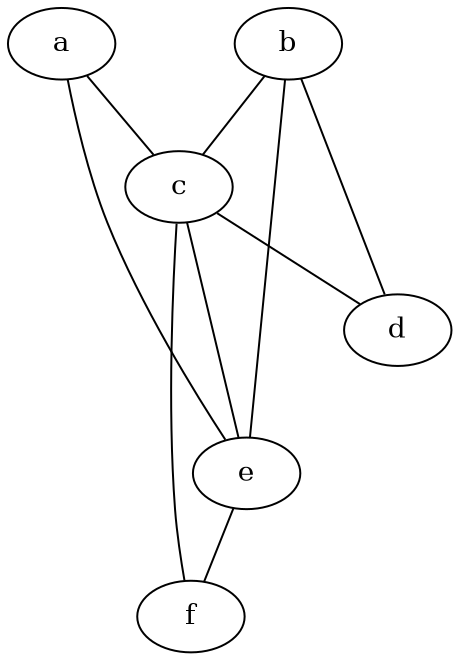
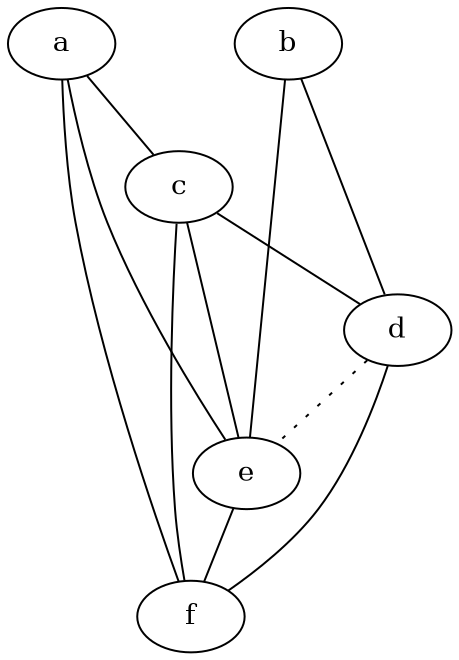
edge "b" -- "c": removed
edge "a" -- "f": added
edge "d" -- "e": added
edge "d" -- "f": added
